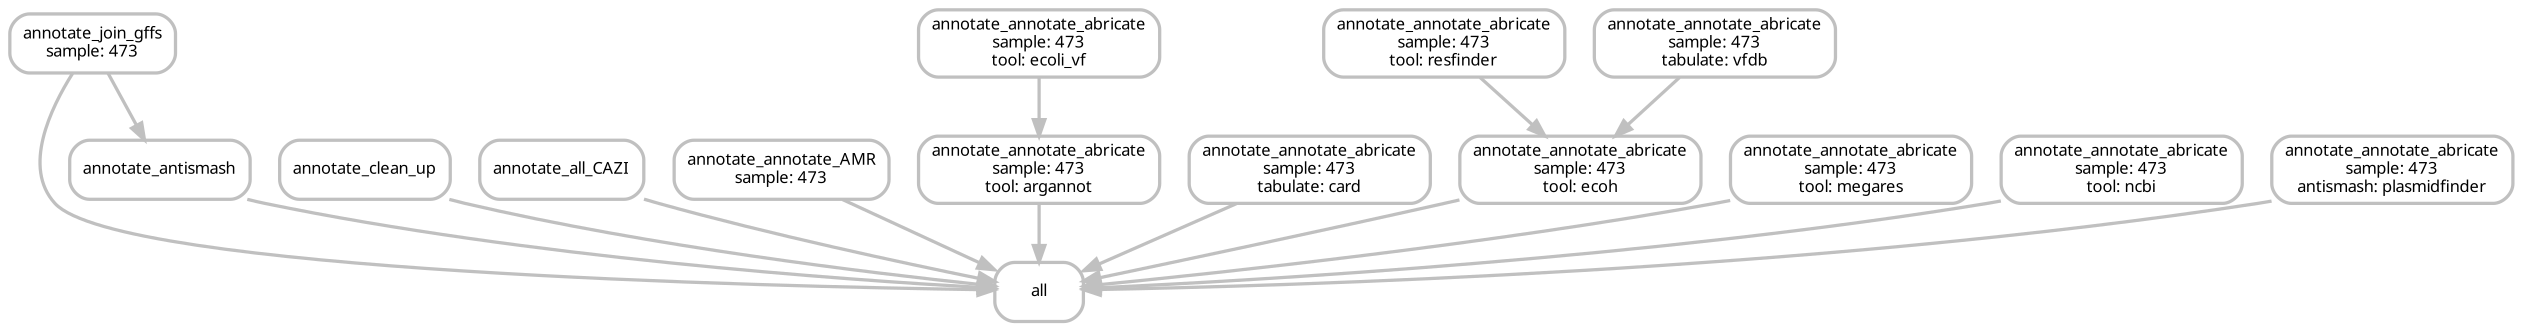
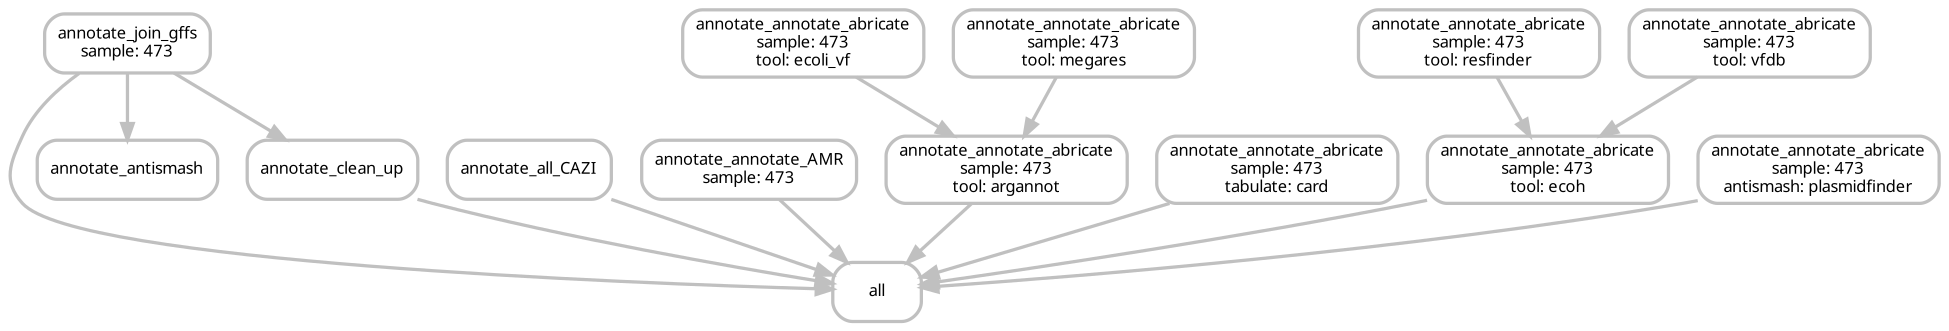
node "annotate_annotate_abricate sample: 473 tabulate: vfdb": label "annotate_annotate_abricate sample: 473 tabulate: vfdb" -> "annotate_annotate_abricate sample: 473 tool: vfdb"
edge "annotate_join_gffs sample: 473" -> "annotate_clean_up": added
node "annotate_annotate_abricate sample: 473 tool: ncbi": removed
edge "annotate_annotate_abricate sample: 473 tool: megares" -> "all": now "annotate_annotate_abricate sample: 473 tool: megares" -> "annotate_annotate_abricate sample: 473 tool: argannot"
edge "annotate_antismash" -> "all": removed
